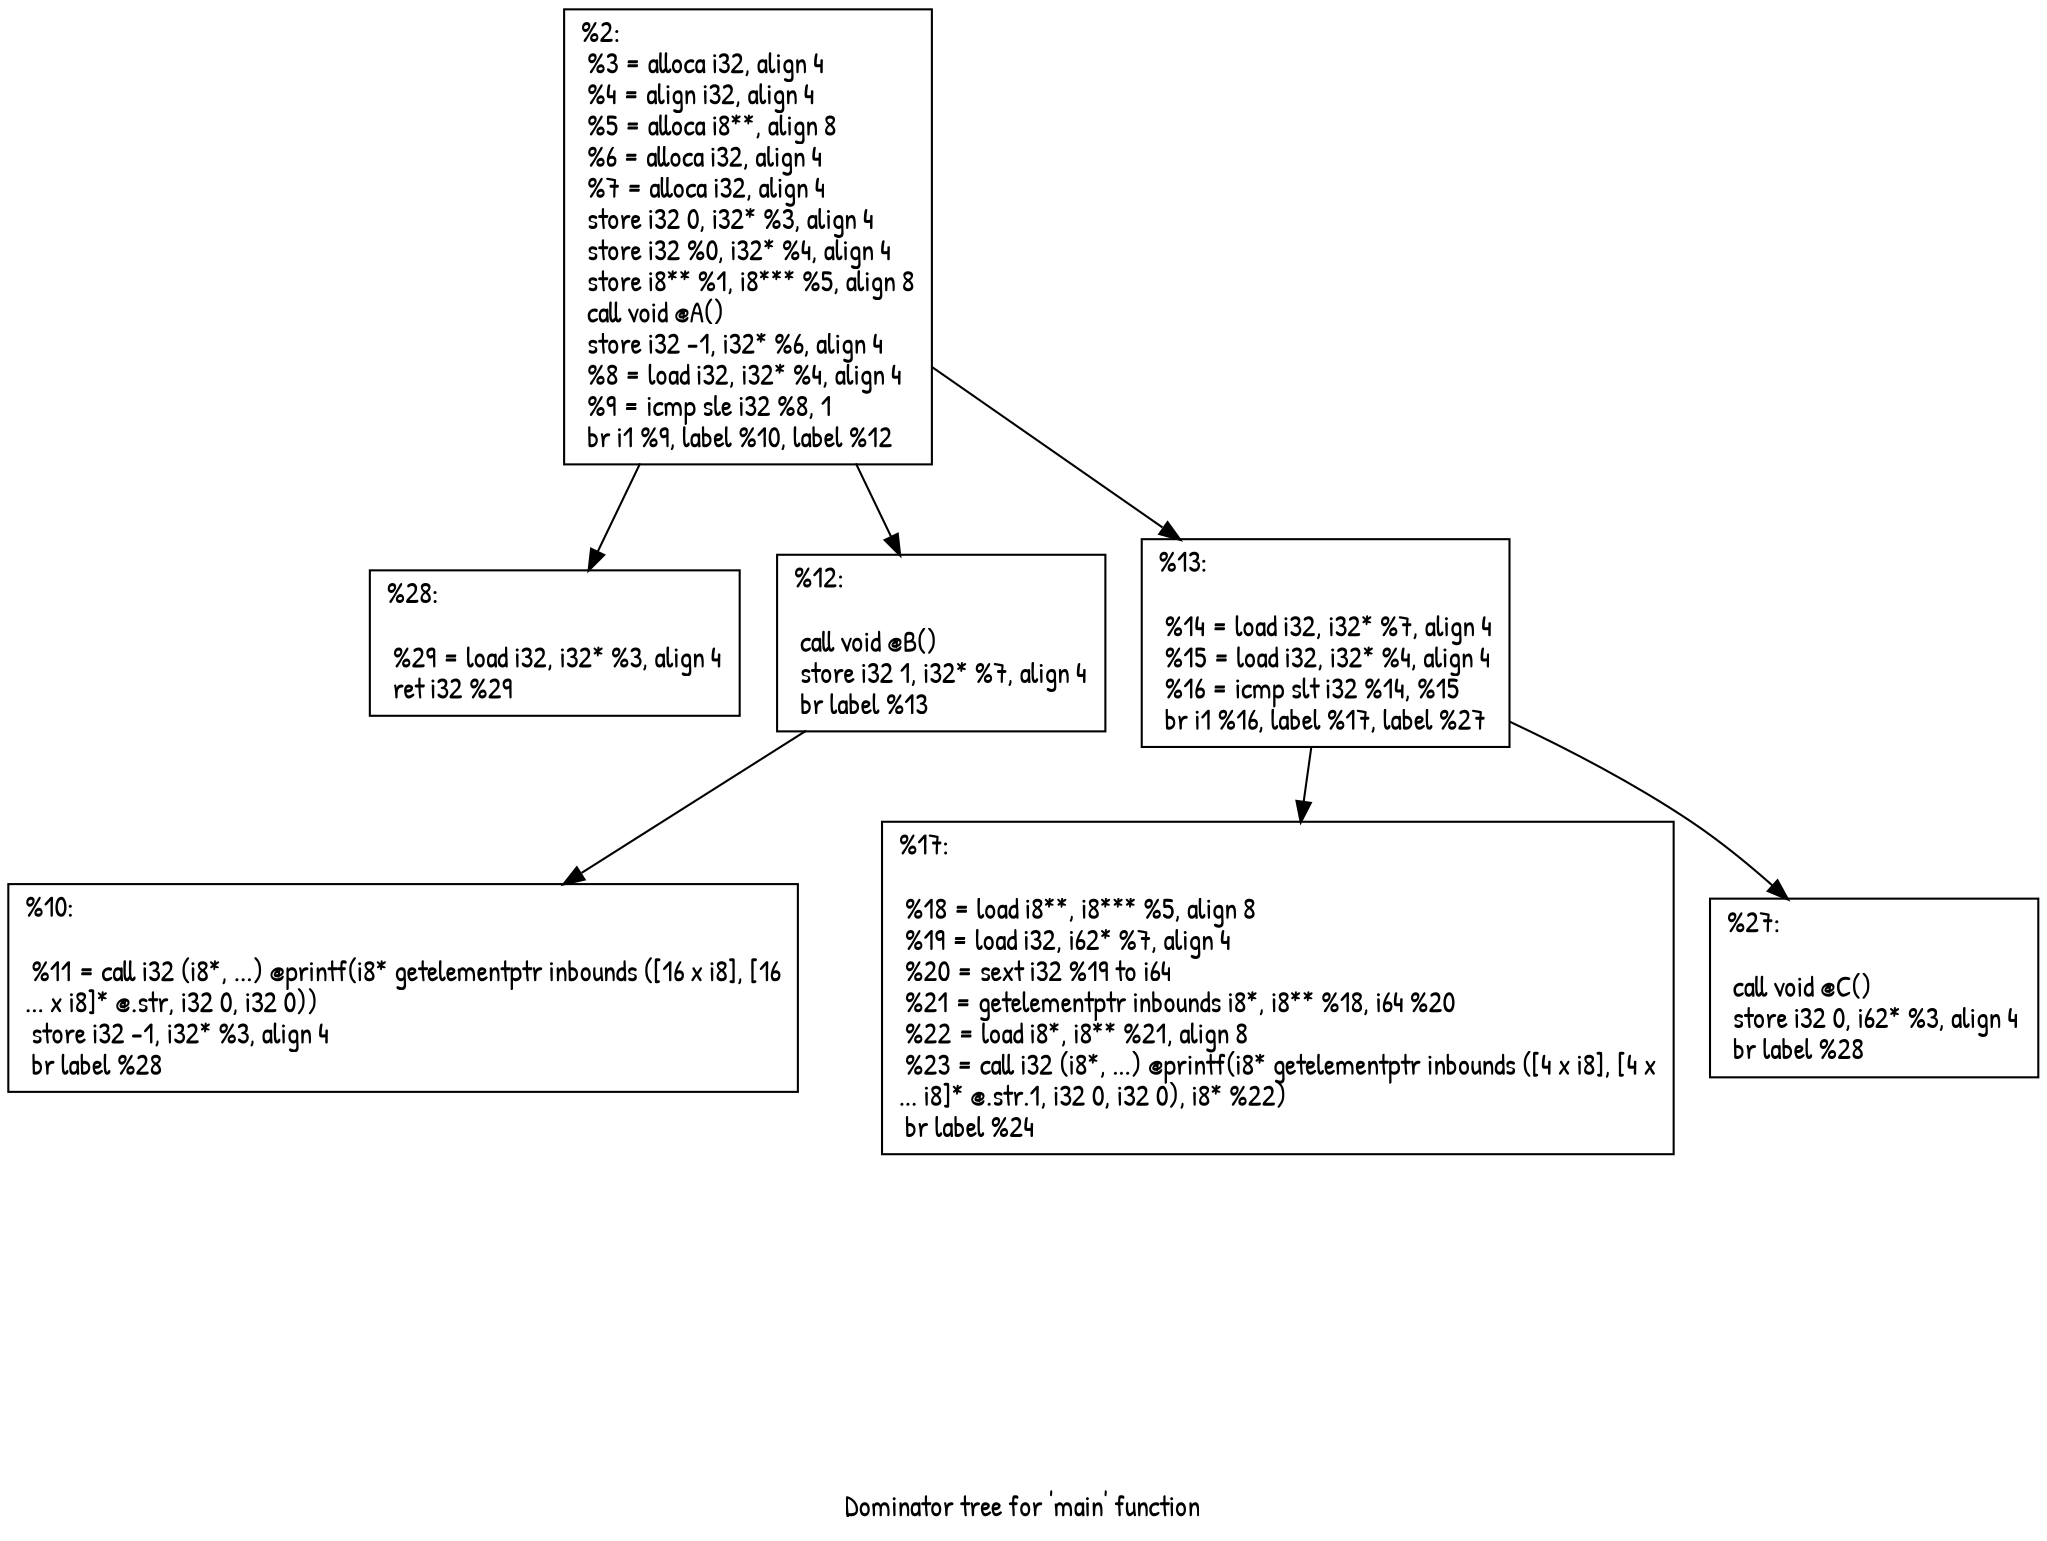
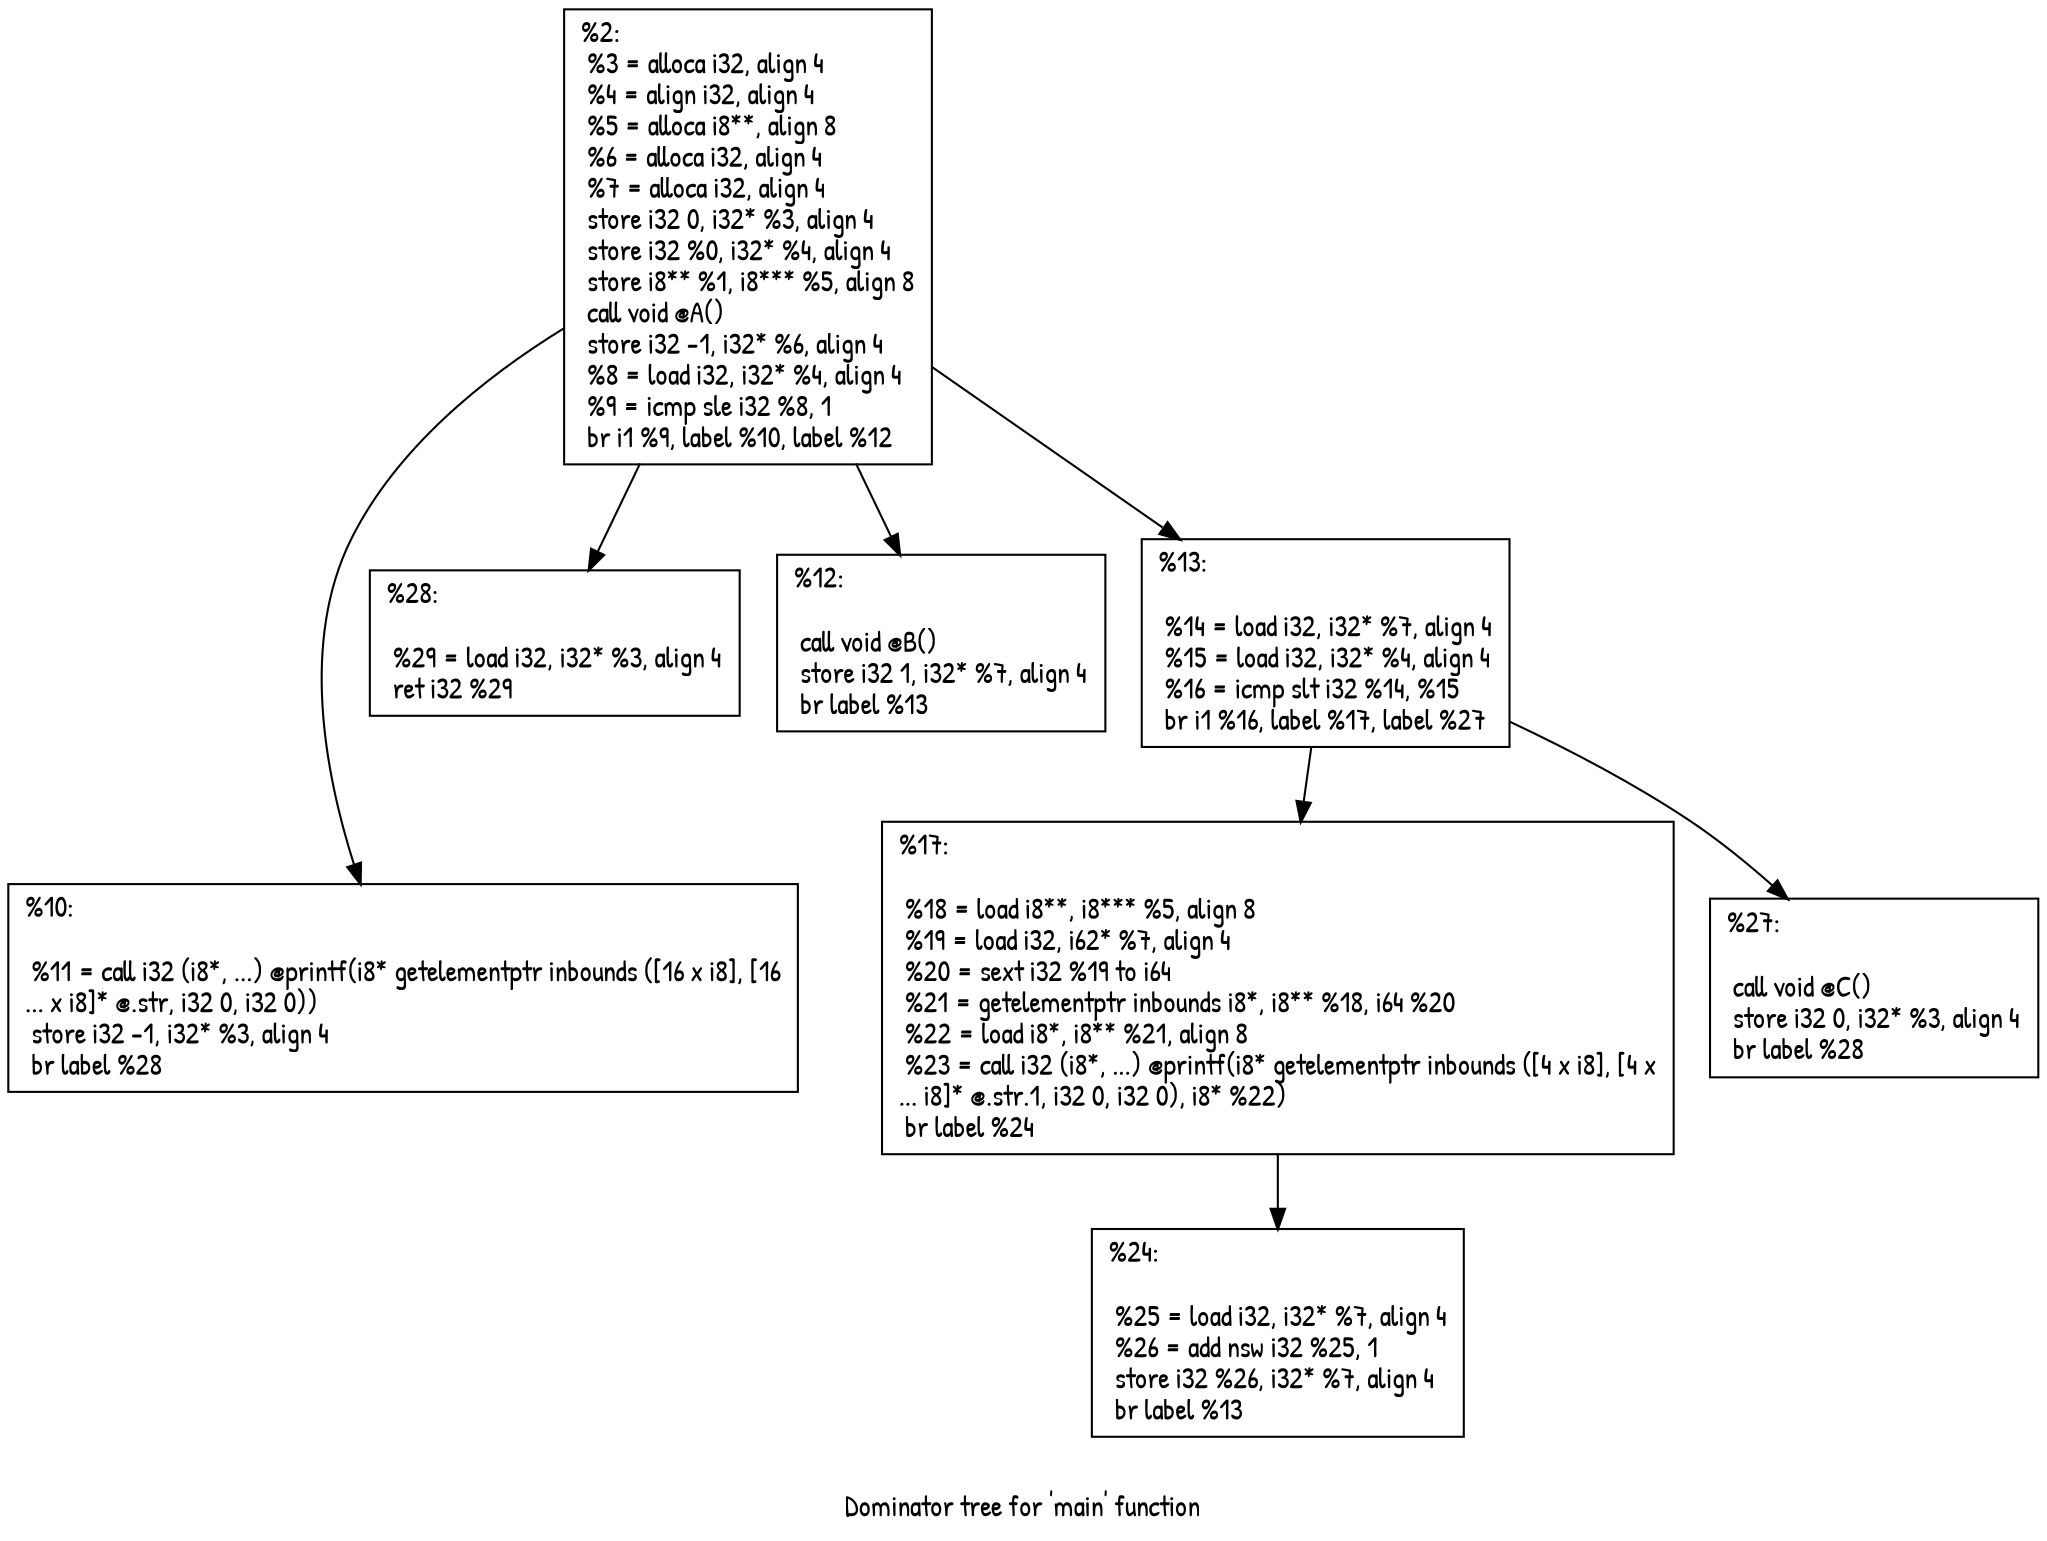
edge "%12:" -> "%10:": now "%2:" -> "%10:"
node "%27:": text "store i32 0, i62* %3, align 4" -> "store i32 0, i32* %3, align 4"
node "%24:": added
